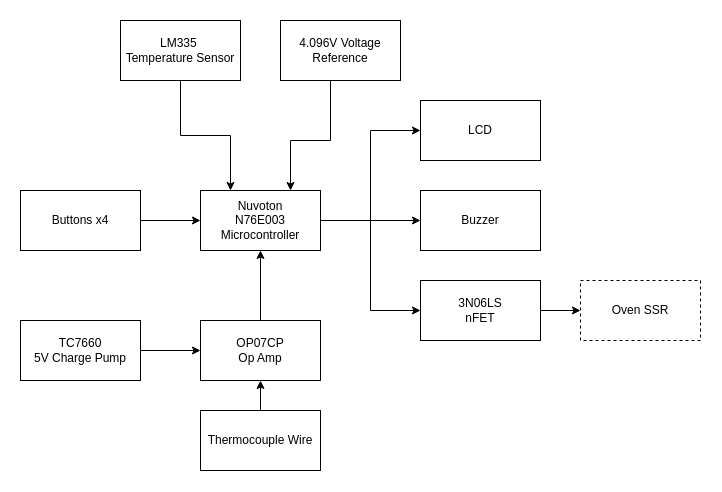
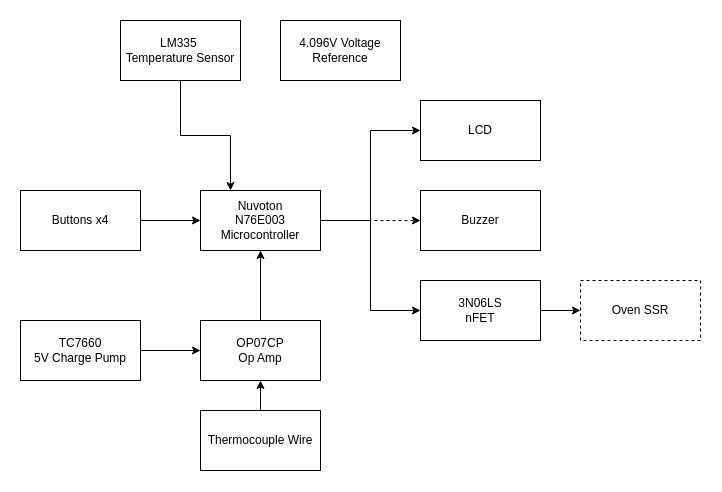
edge "4.096V Voltage Reference" -> "Nuvoton N76E003 Microcontroller": removed
edge "Nuvoton N76E003 Microcontroller" -> "Buzzer": style solid -> dashed
